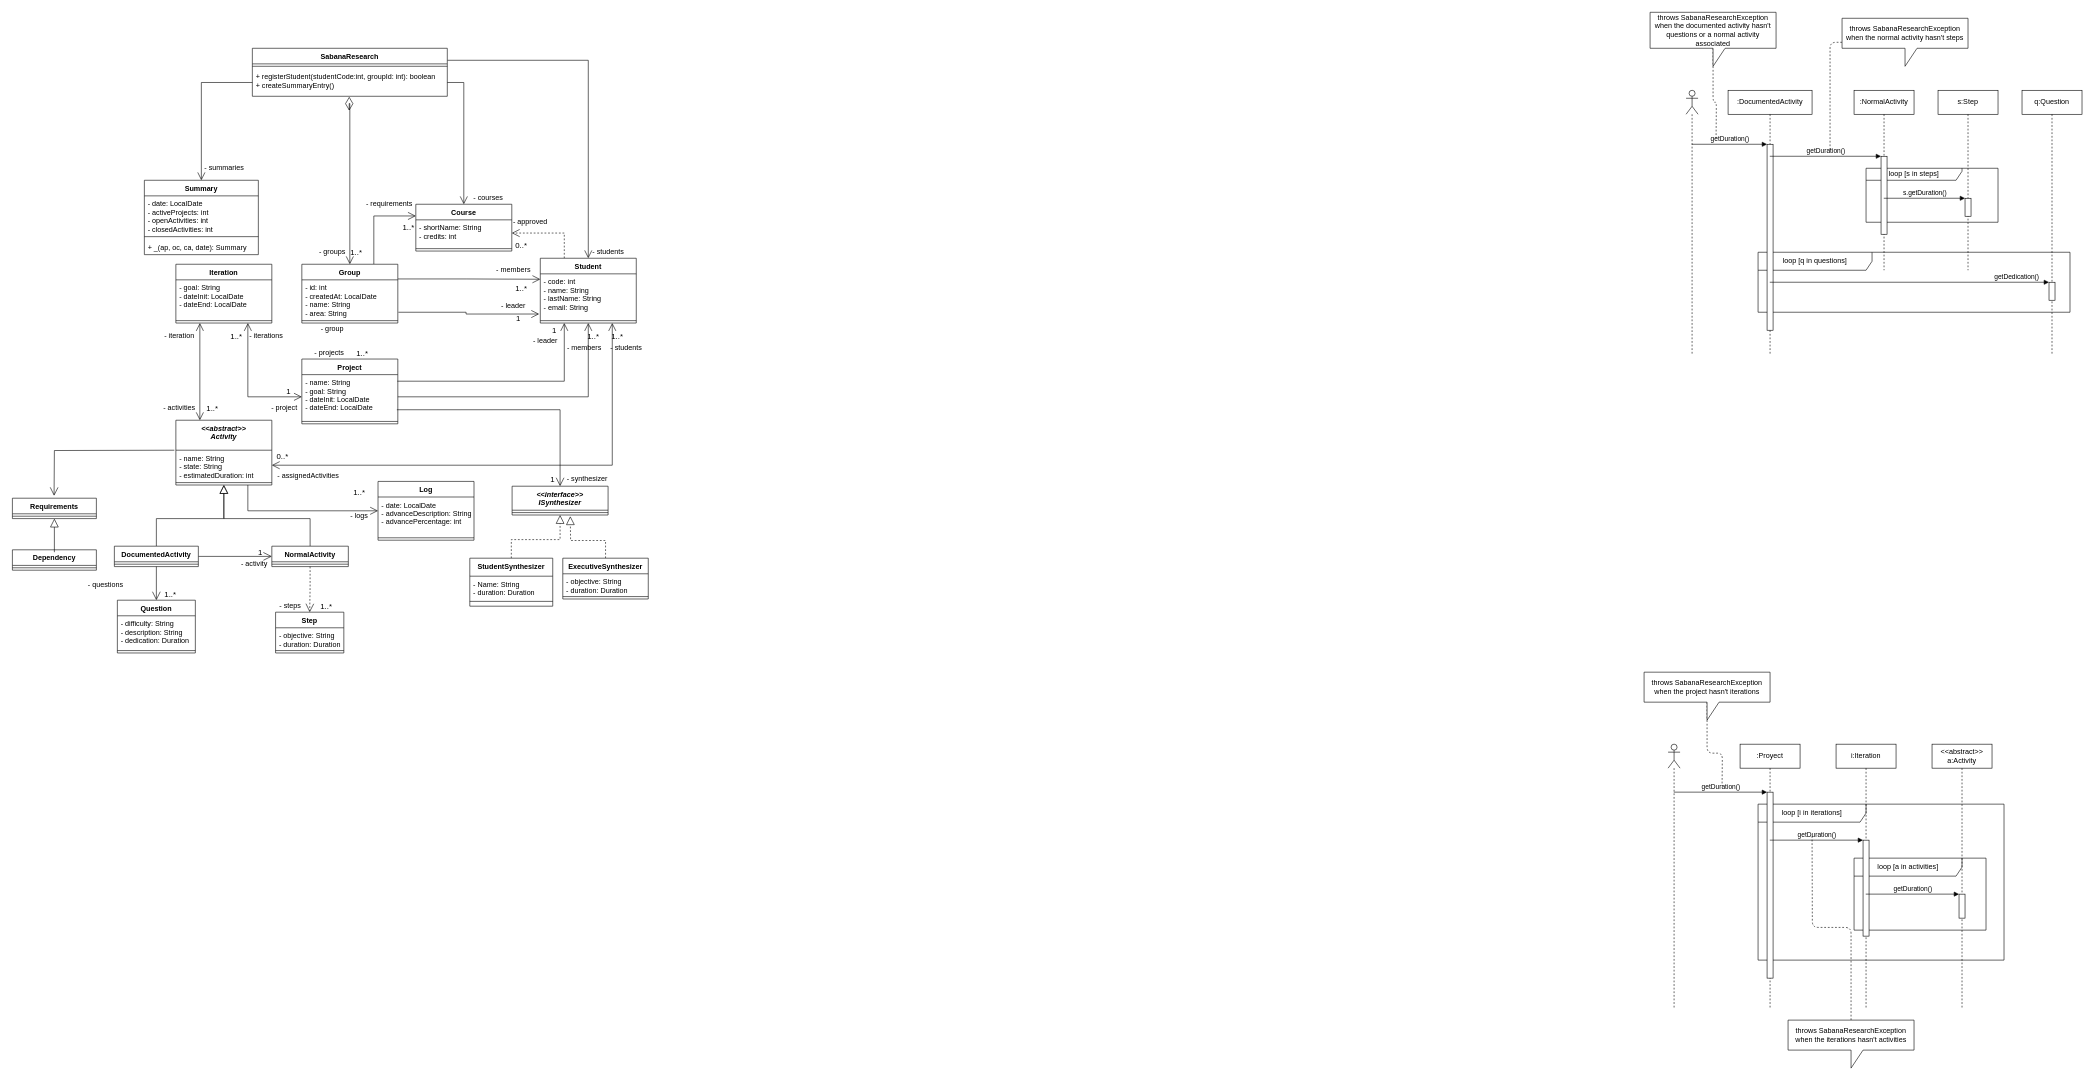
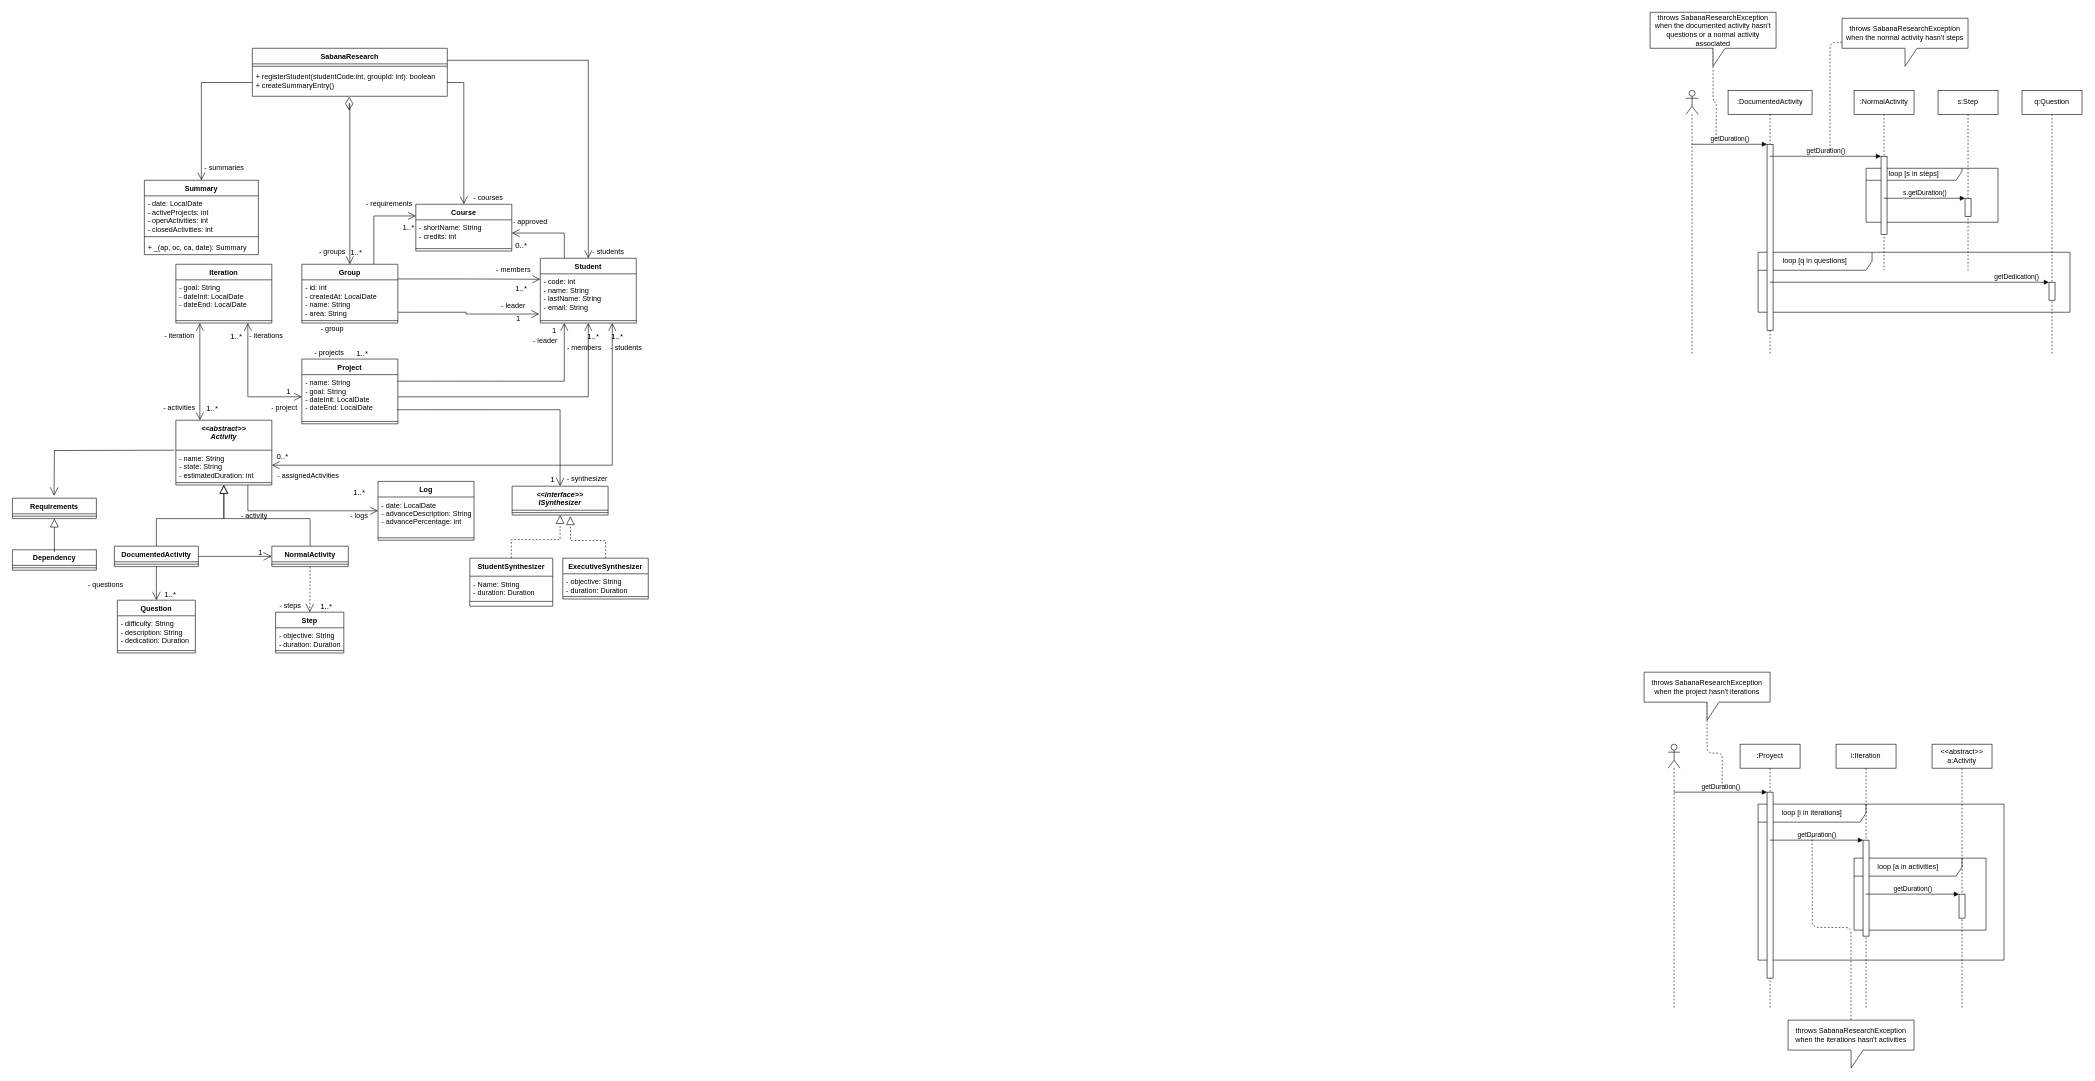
edge "Student" -> "- shortName: String - credits: int": style dashed -> solid
node "- activity": moved (254, 564) -> (254, 516)
